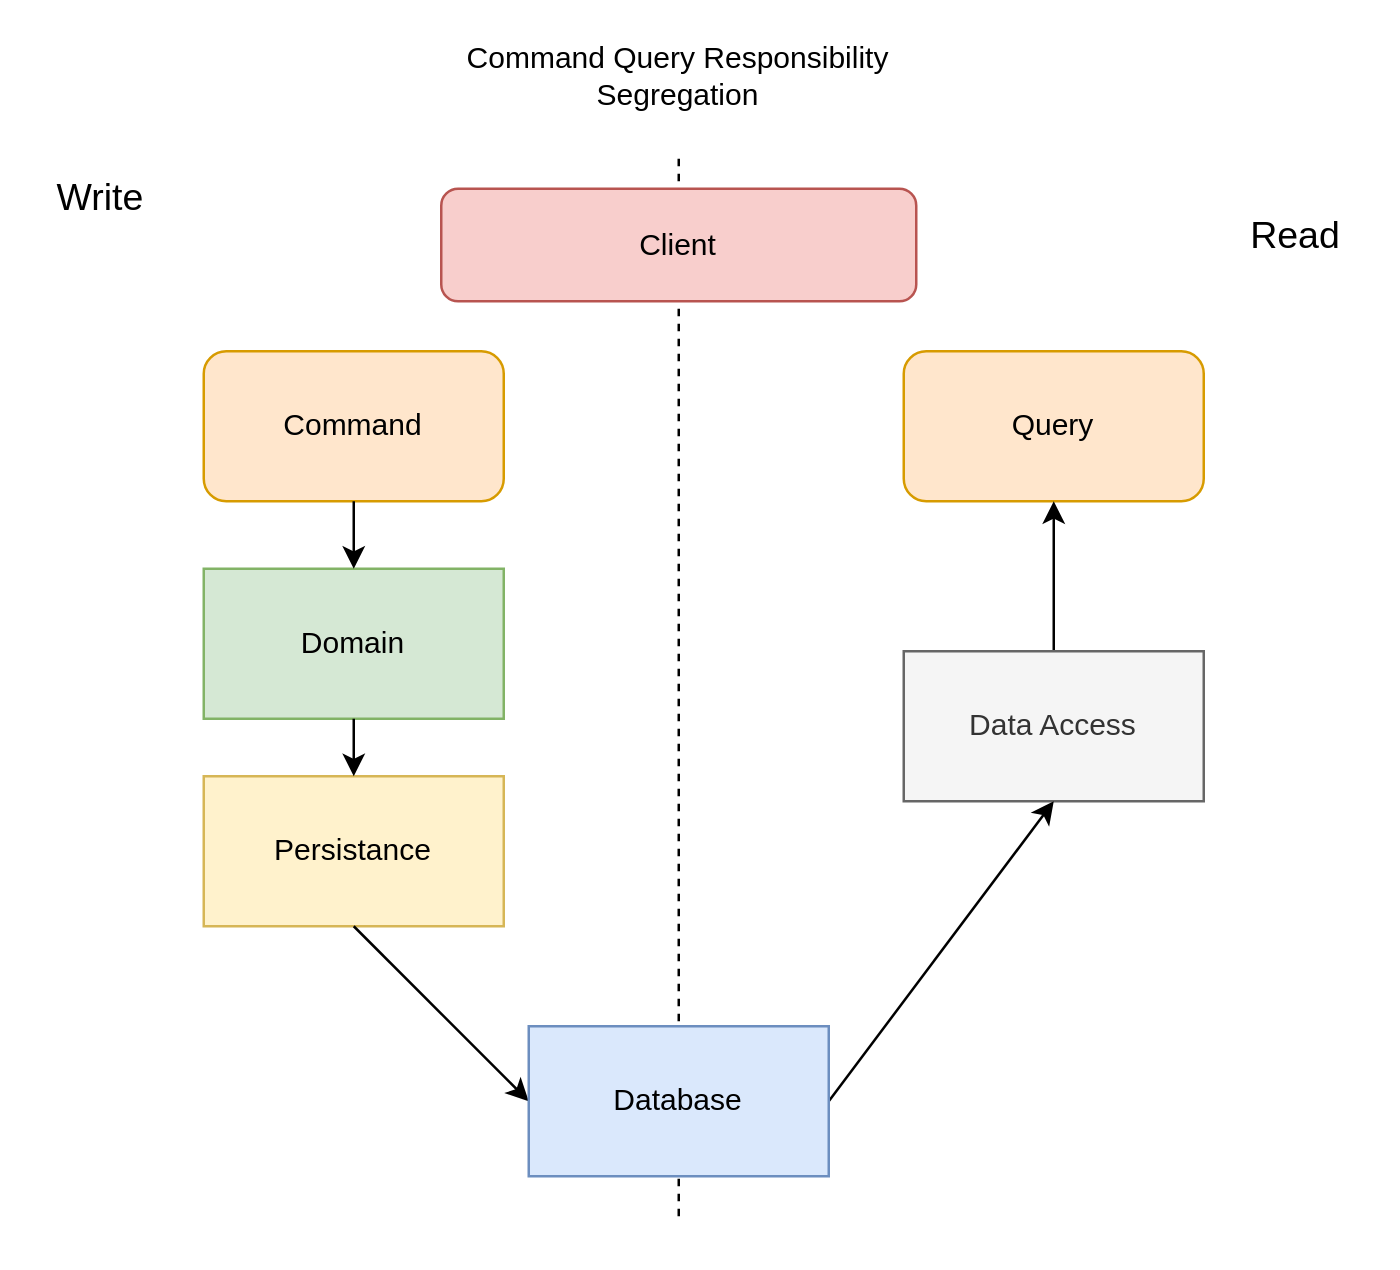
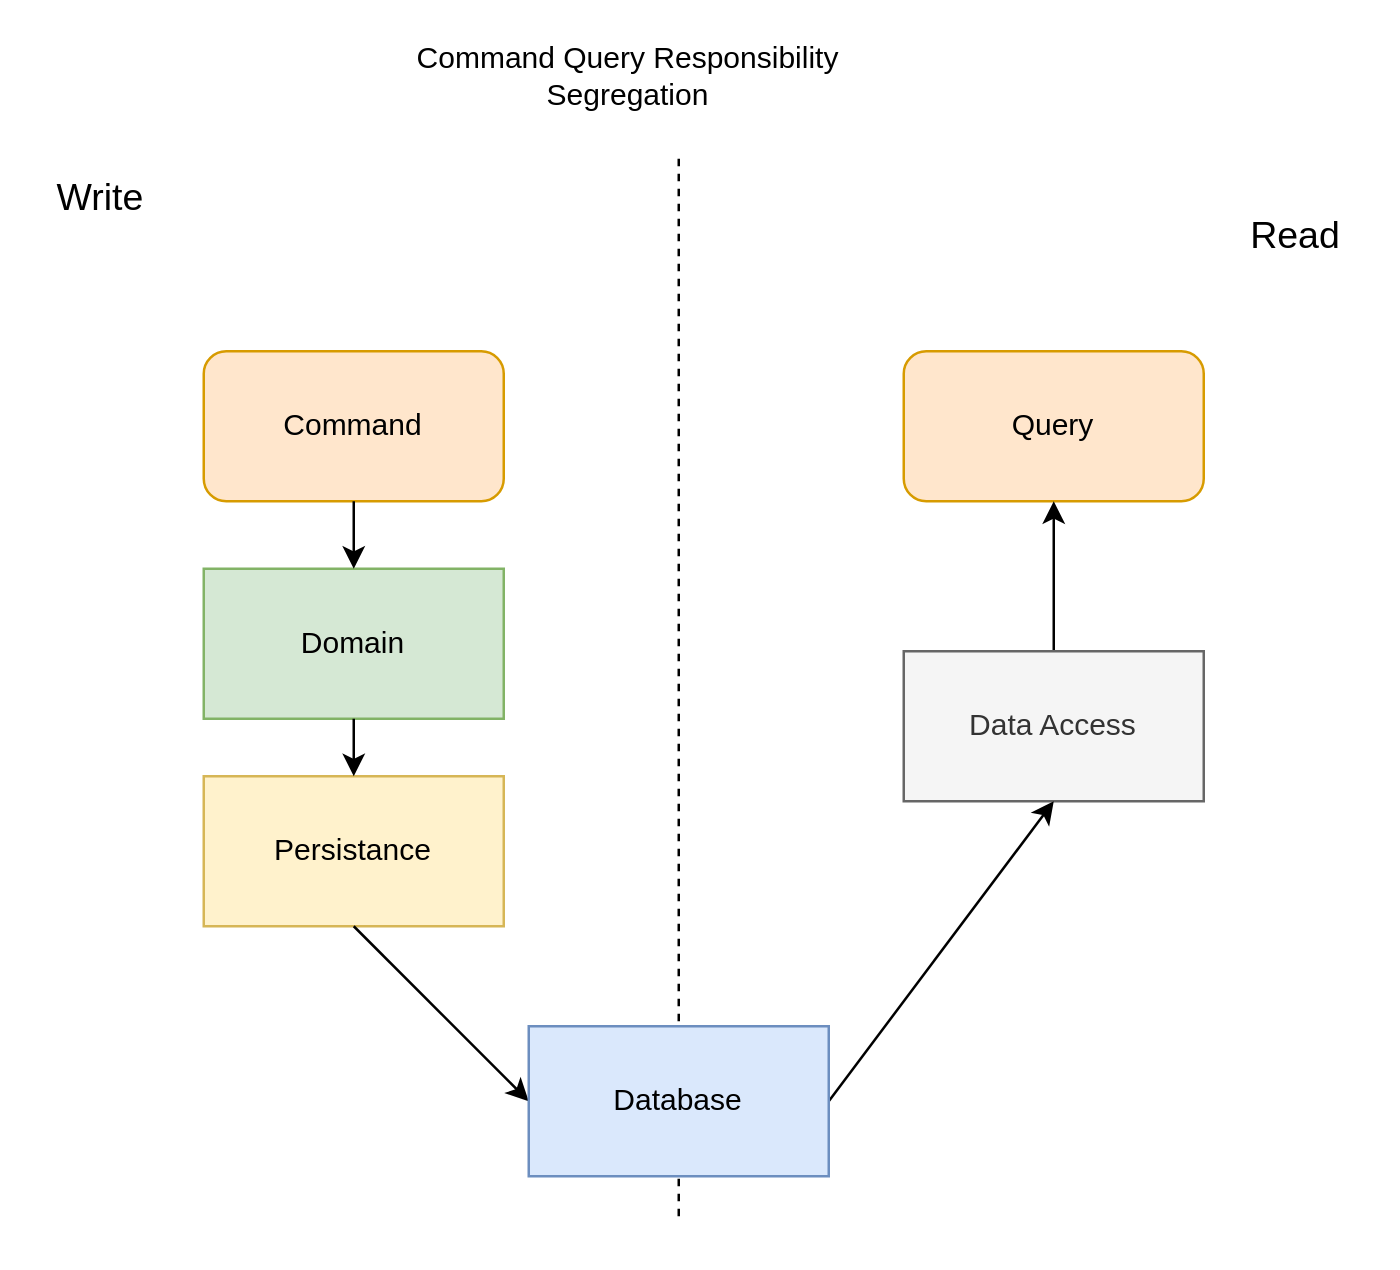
node "Command Query Responsibility Segregation": moved (679, 76) -> (629, 76)
node "Client": removed
